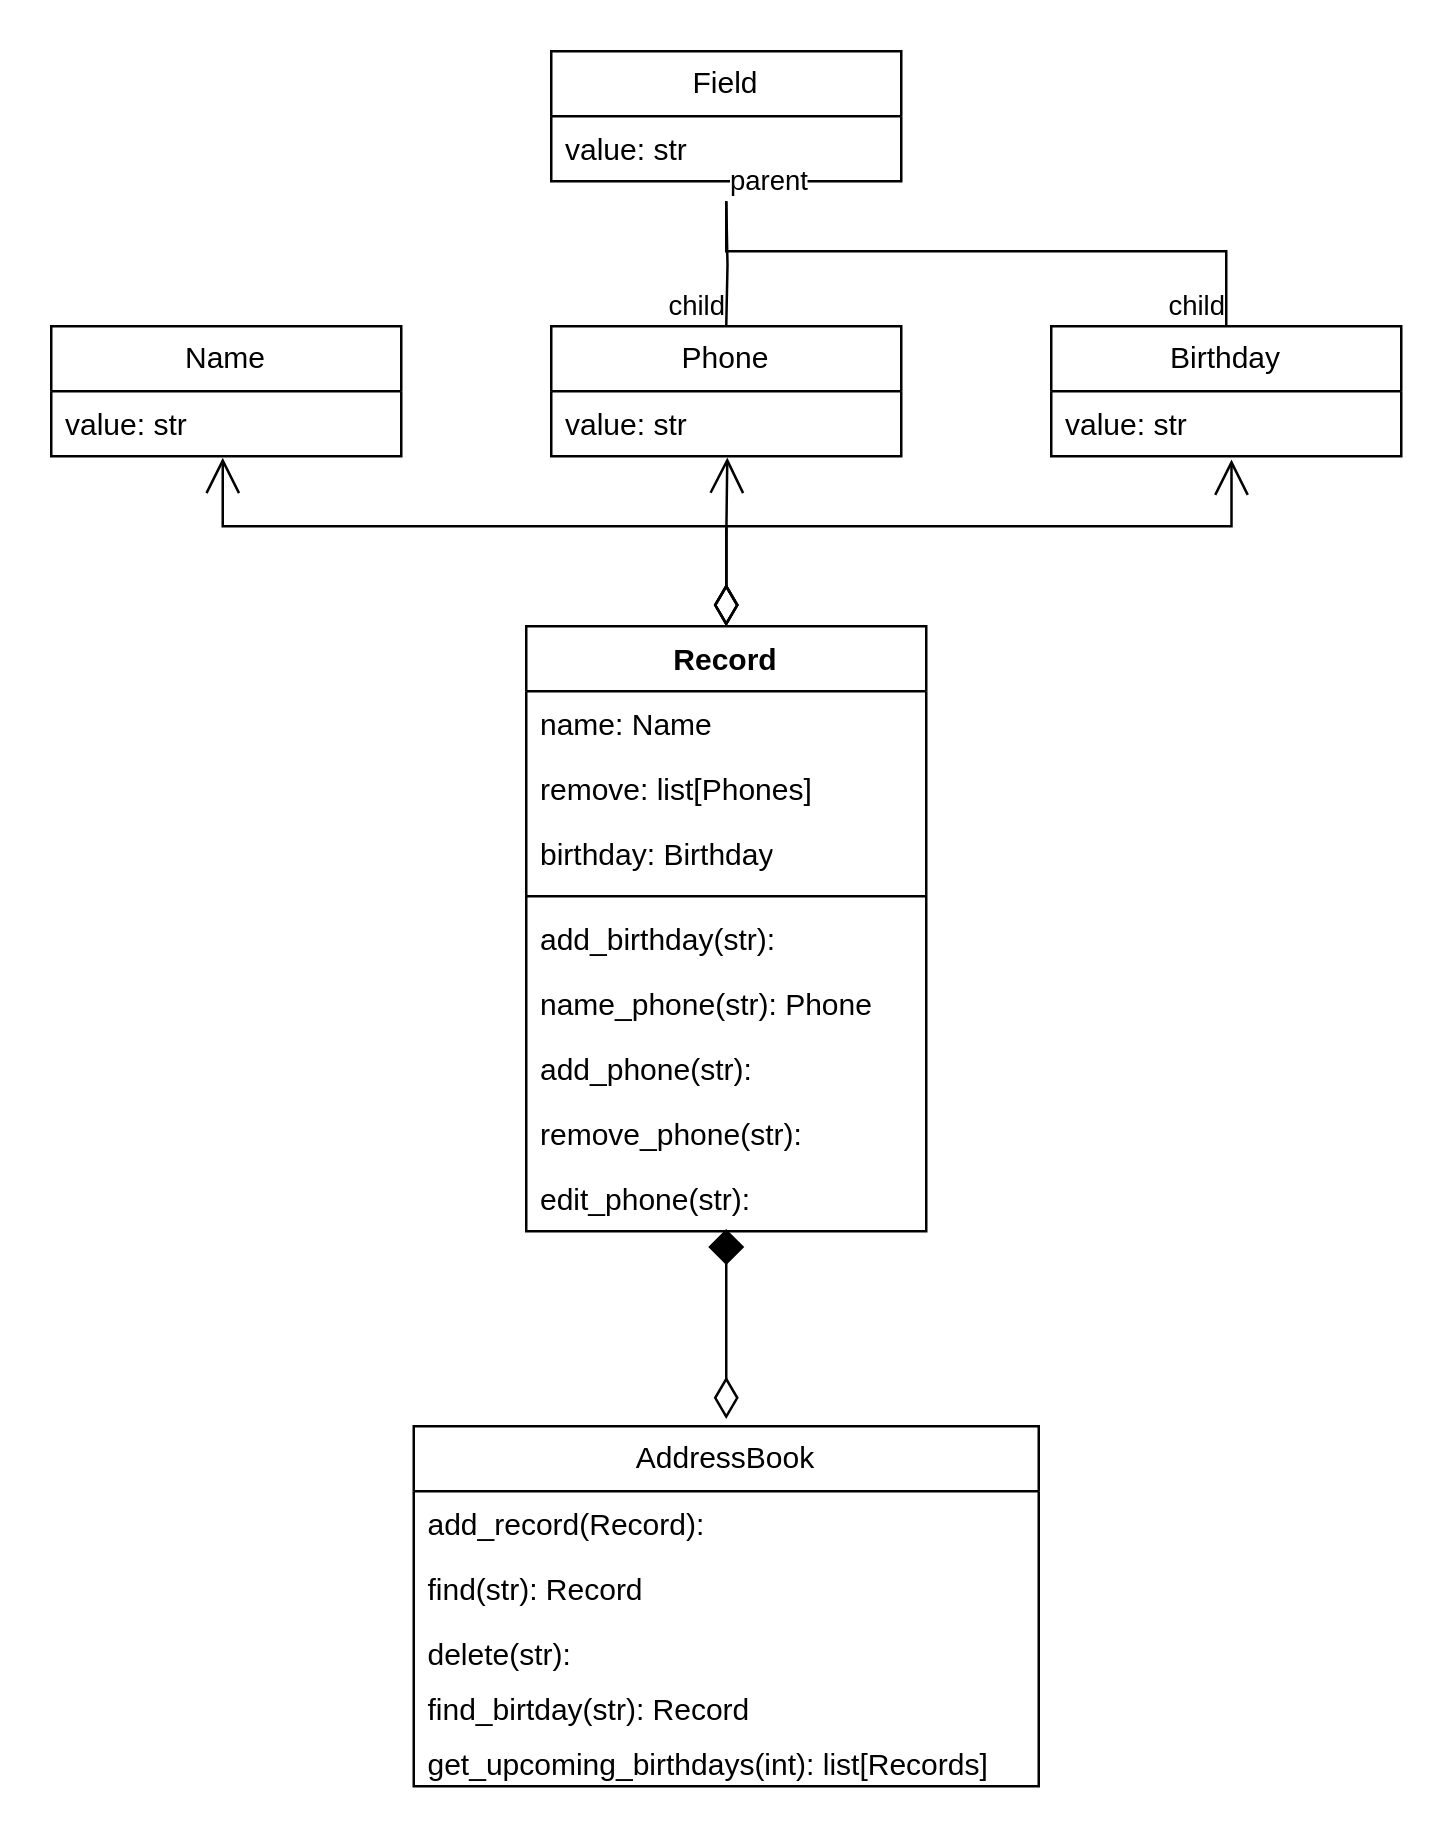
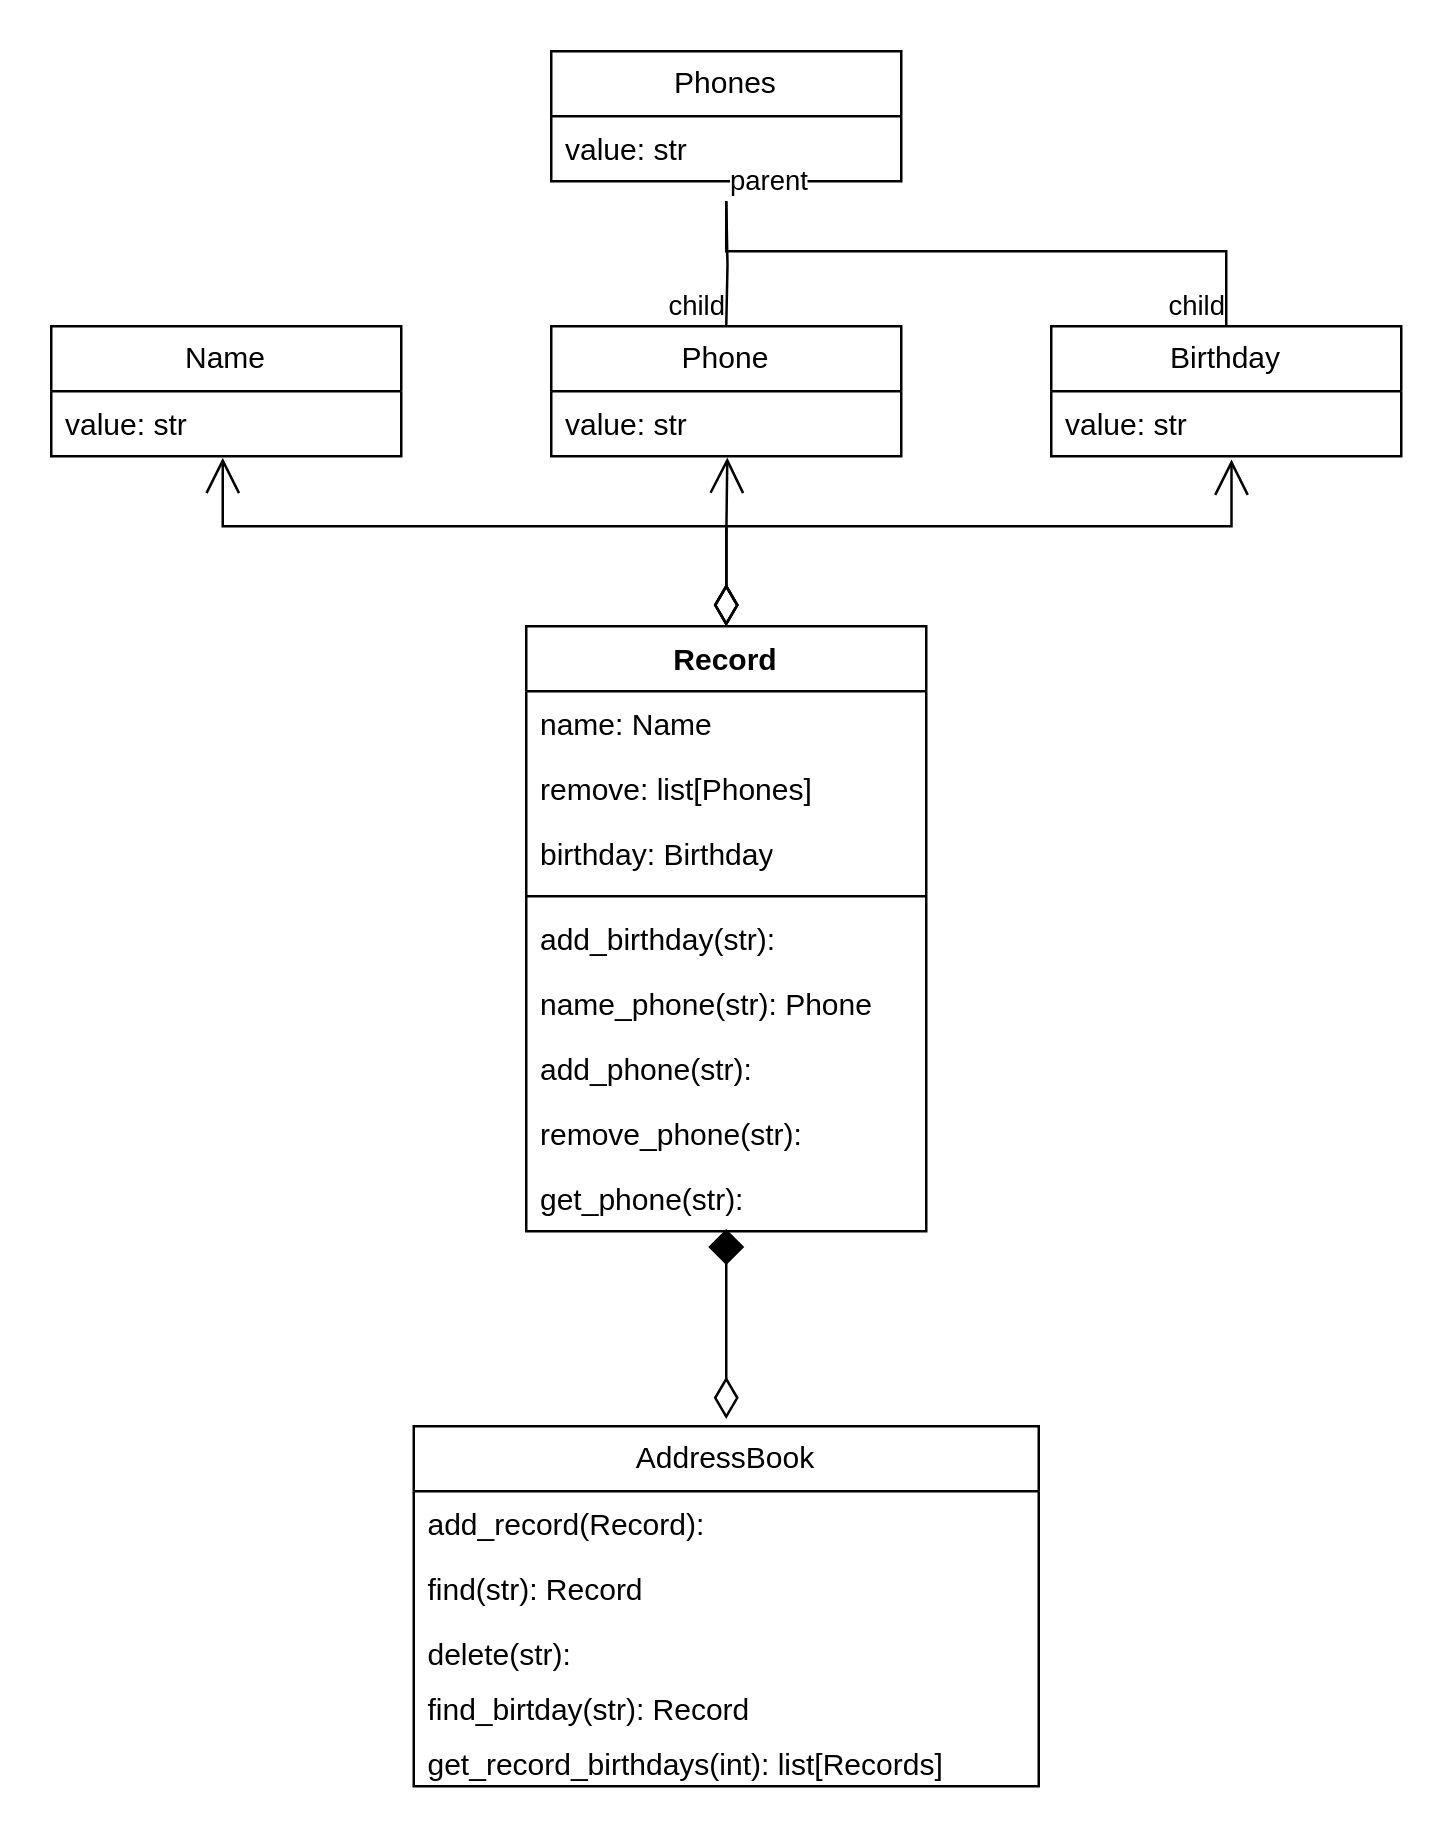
node "Field": label "Field" -> "Phones"
node "edit_phone(str):": label "edit_phone(str):" -> "get_phone(str):"
node "get_upcoming_birthdays(int): list[Records]": label "get_upcoming_birthdays(int): list[Records]" -> "get_record_birthdays(int): list[Records]"
